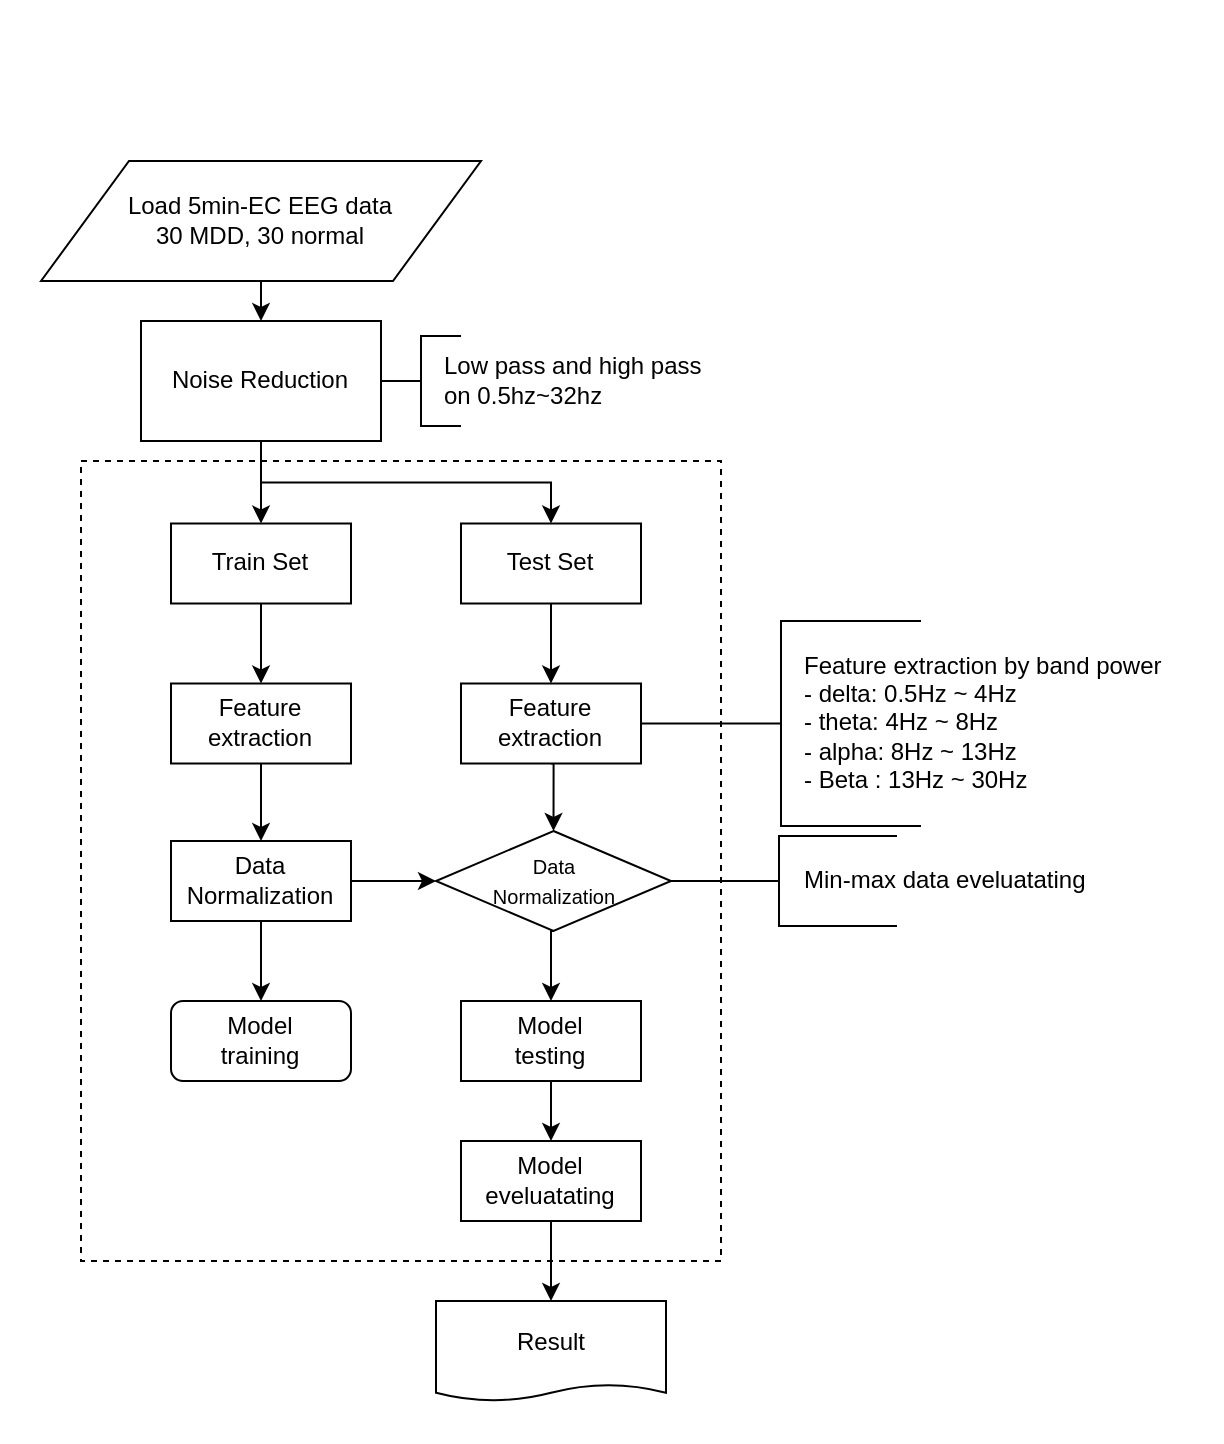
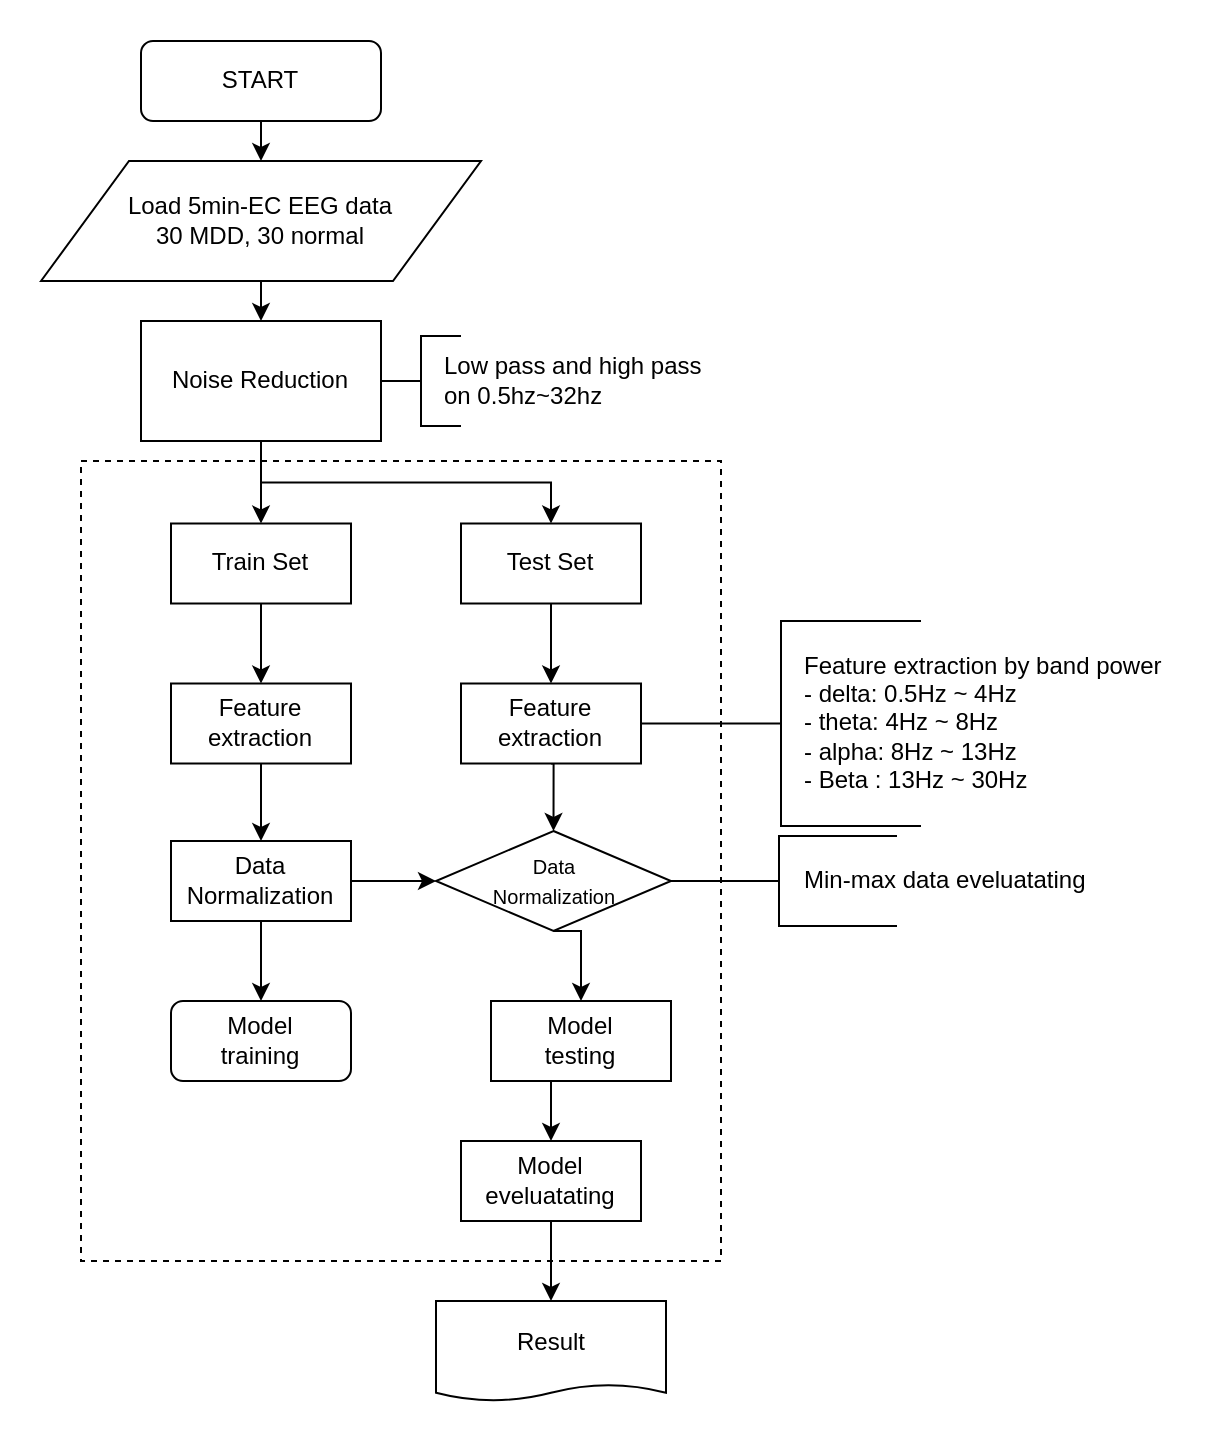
node "START": added
edge "START" -> "Load 5min-EC EEG data 30 MDD, 30 normal": added
node "Model testing": moved (551, 1041) -> (581, 1041)
